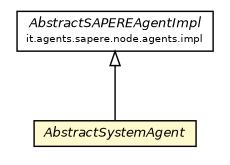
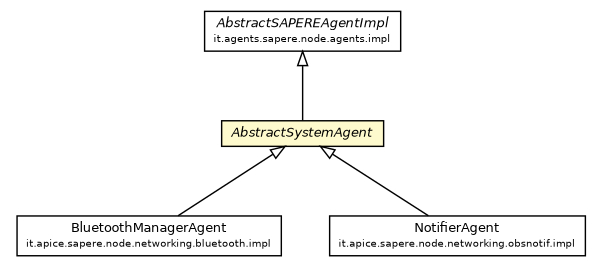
node "BluetoothManagerAgent": added
node "NotifierAgent": added
